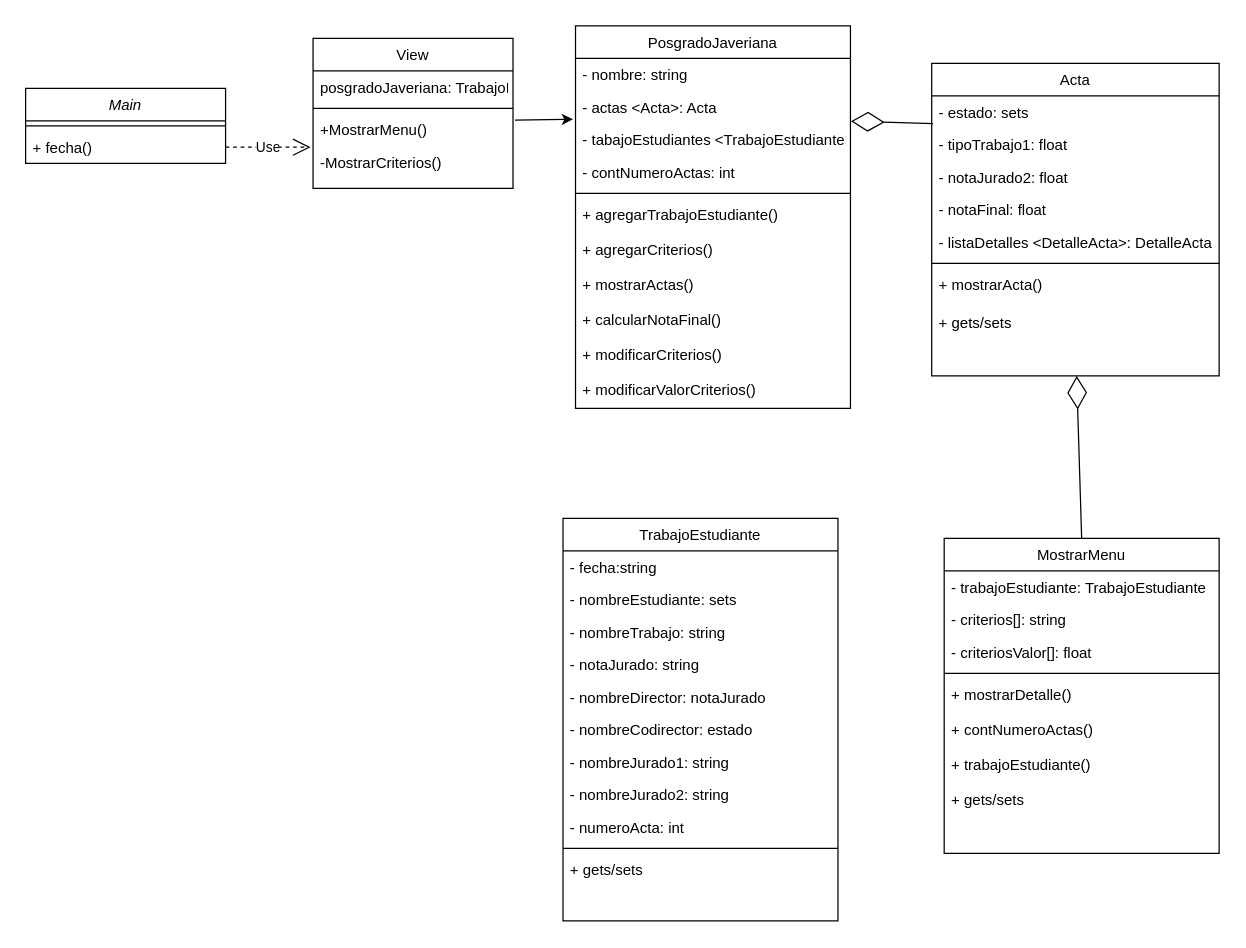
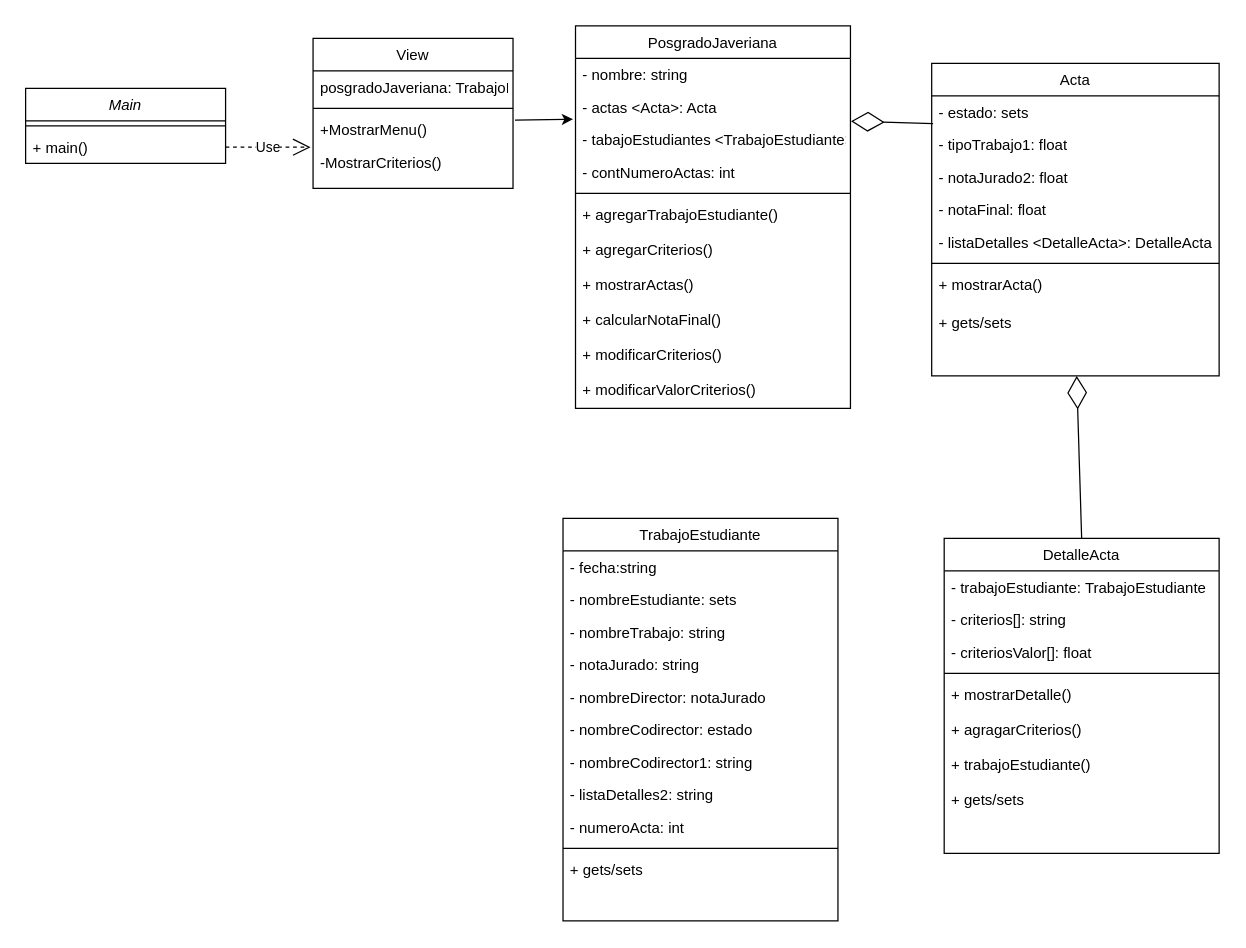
node "+ fecha()": label "+ fecha()" -> "+ main()"
node "MostrarMenu": label "MostrarMenu" -> "DetalleActa"
node "+ contNumeroActas()": label "+ contNumeroActas()" -> "+ agragarCriterios()"
node "- nombreJurado1: string": label "- nombreJurado1: string" -> "- nombreCodirector1: string"
node "- nombreJurado2: string": label "- nombreJurado2: string" -> "- listaDetalles2: string"
